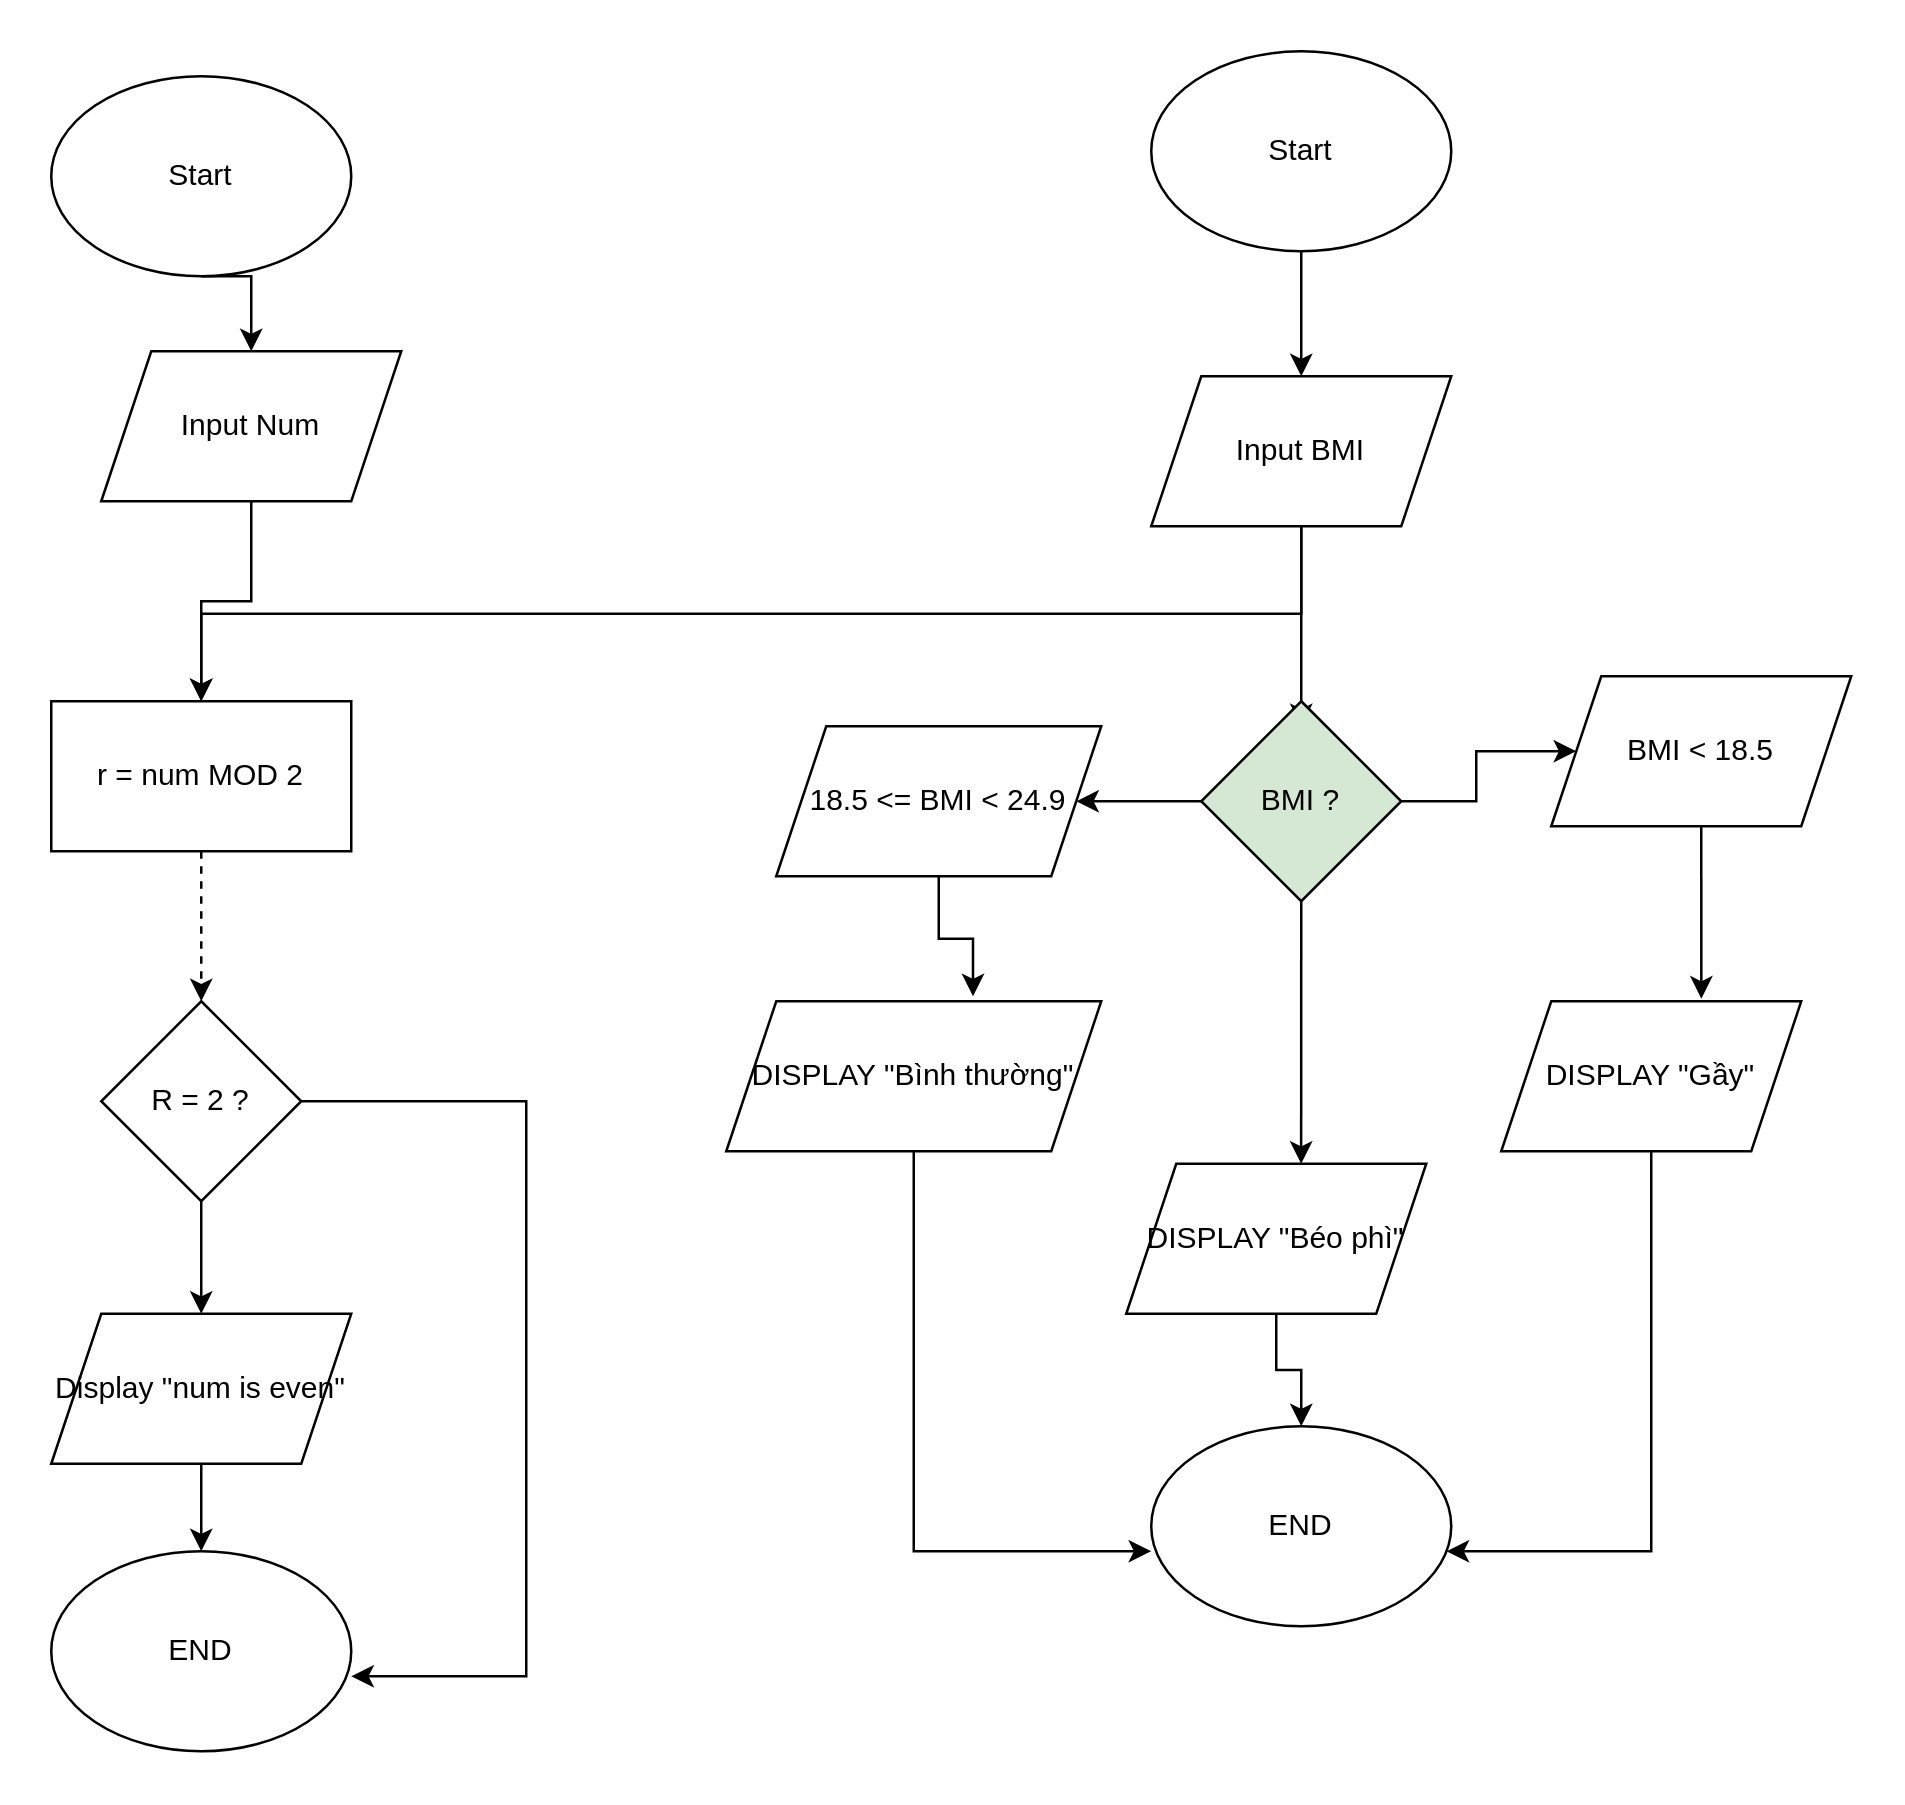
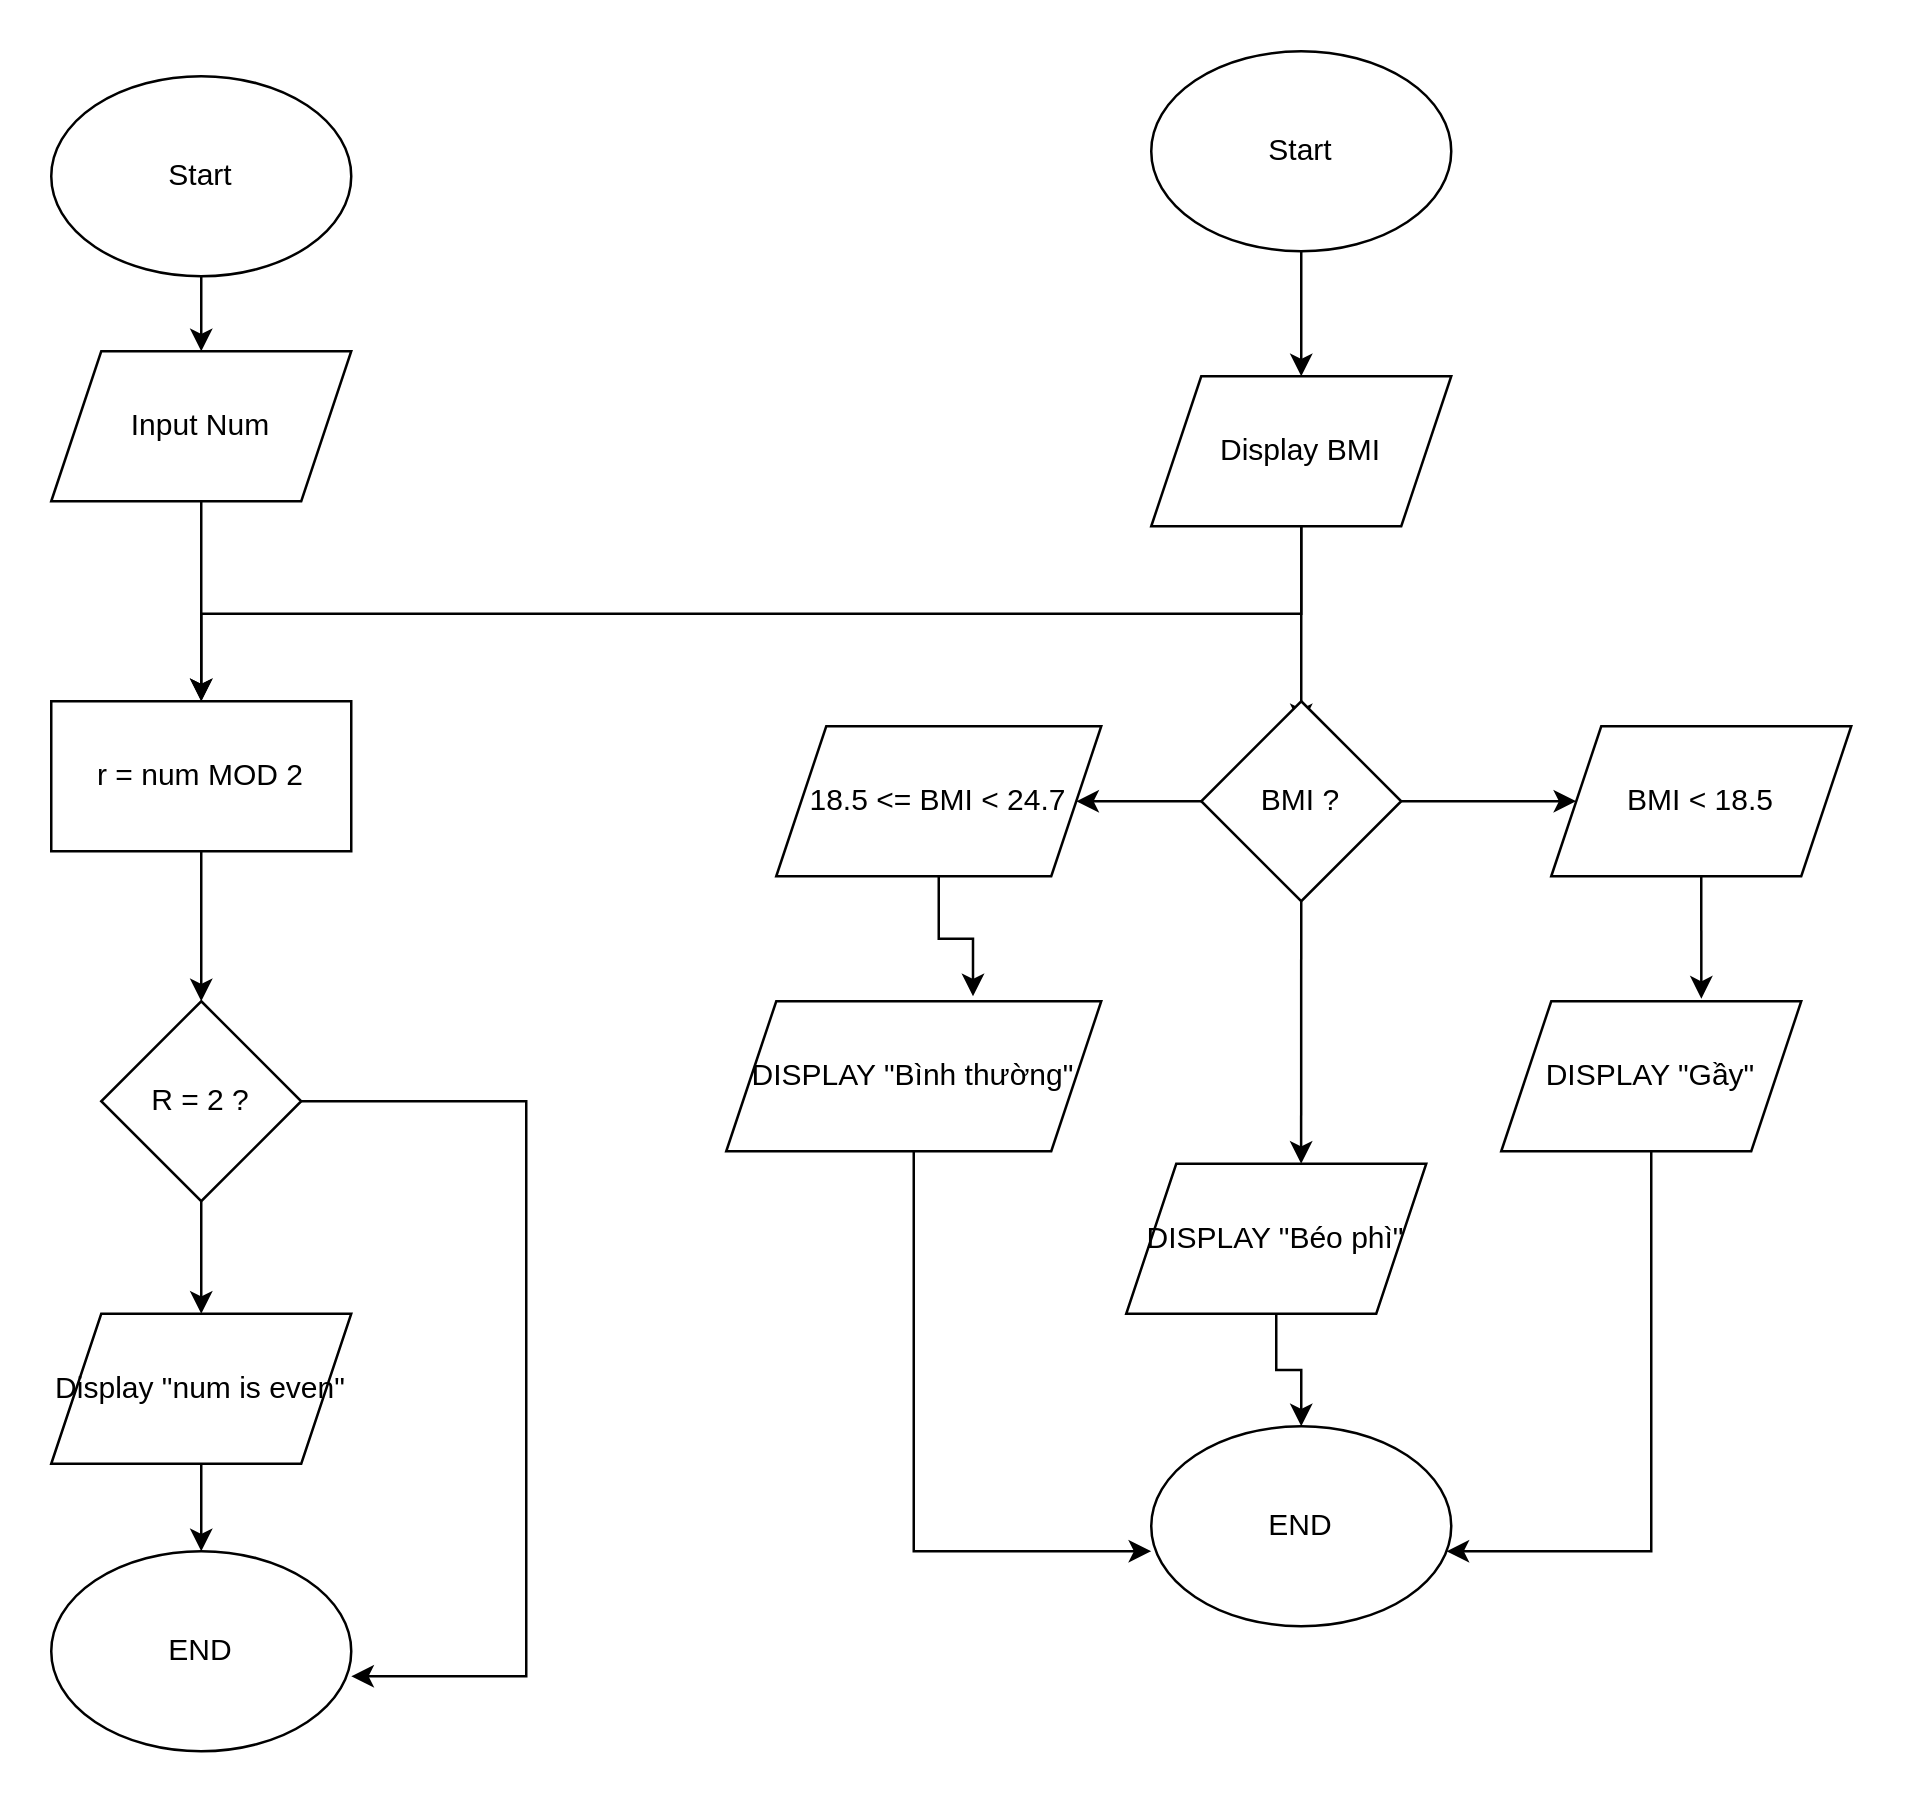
node "Input Num": moved (251, 426) -> (201, 426)
node "Input BMI": label "Input BMI" -> "Display BMI"
node "BMI < 18.5": moved (1701, 751) -> (1701, 801)
node "18.5 <= BMI < 24.9": label "18.5 <= BMI < 24.9" -> "18.5 <= BMI < 24.7"
node "BMI ?": fillcolor #d5e8d4 -> #ffffff
edge "r = num MOD 2" -> "R = 2 ?": style dashed -> solid
